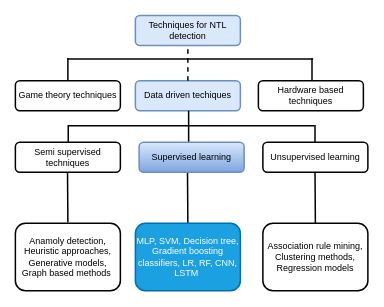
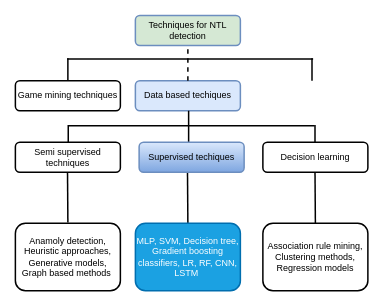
node "Techniques for NTL detection": fillcolor #dae8fc -> #d5e8d4
node "Game theory techniques": label "Game theory techniques" -> "Game mining techniques"
node "Data driven techiques": label "Data driven techiques" -> "Data based techiques"
node "Hardware based techniques": removed
node "Supervised learning": label "Supervised learning" -> "Supervised techiques"
node "Unsupervised learning": label "Unsupervised learning" -> "Decision learning"
